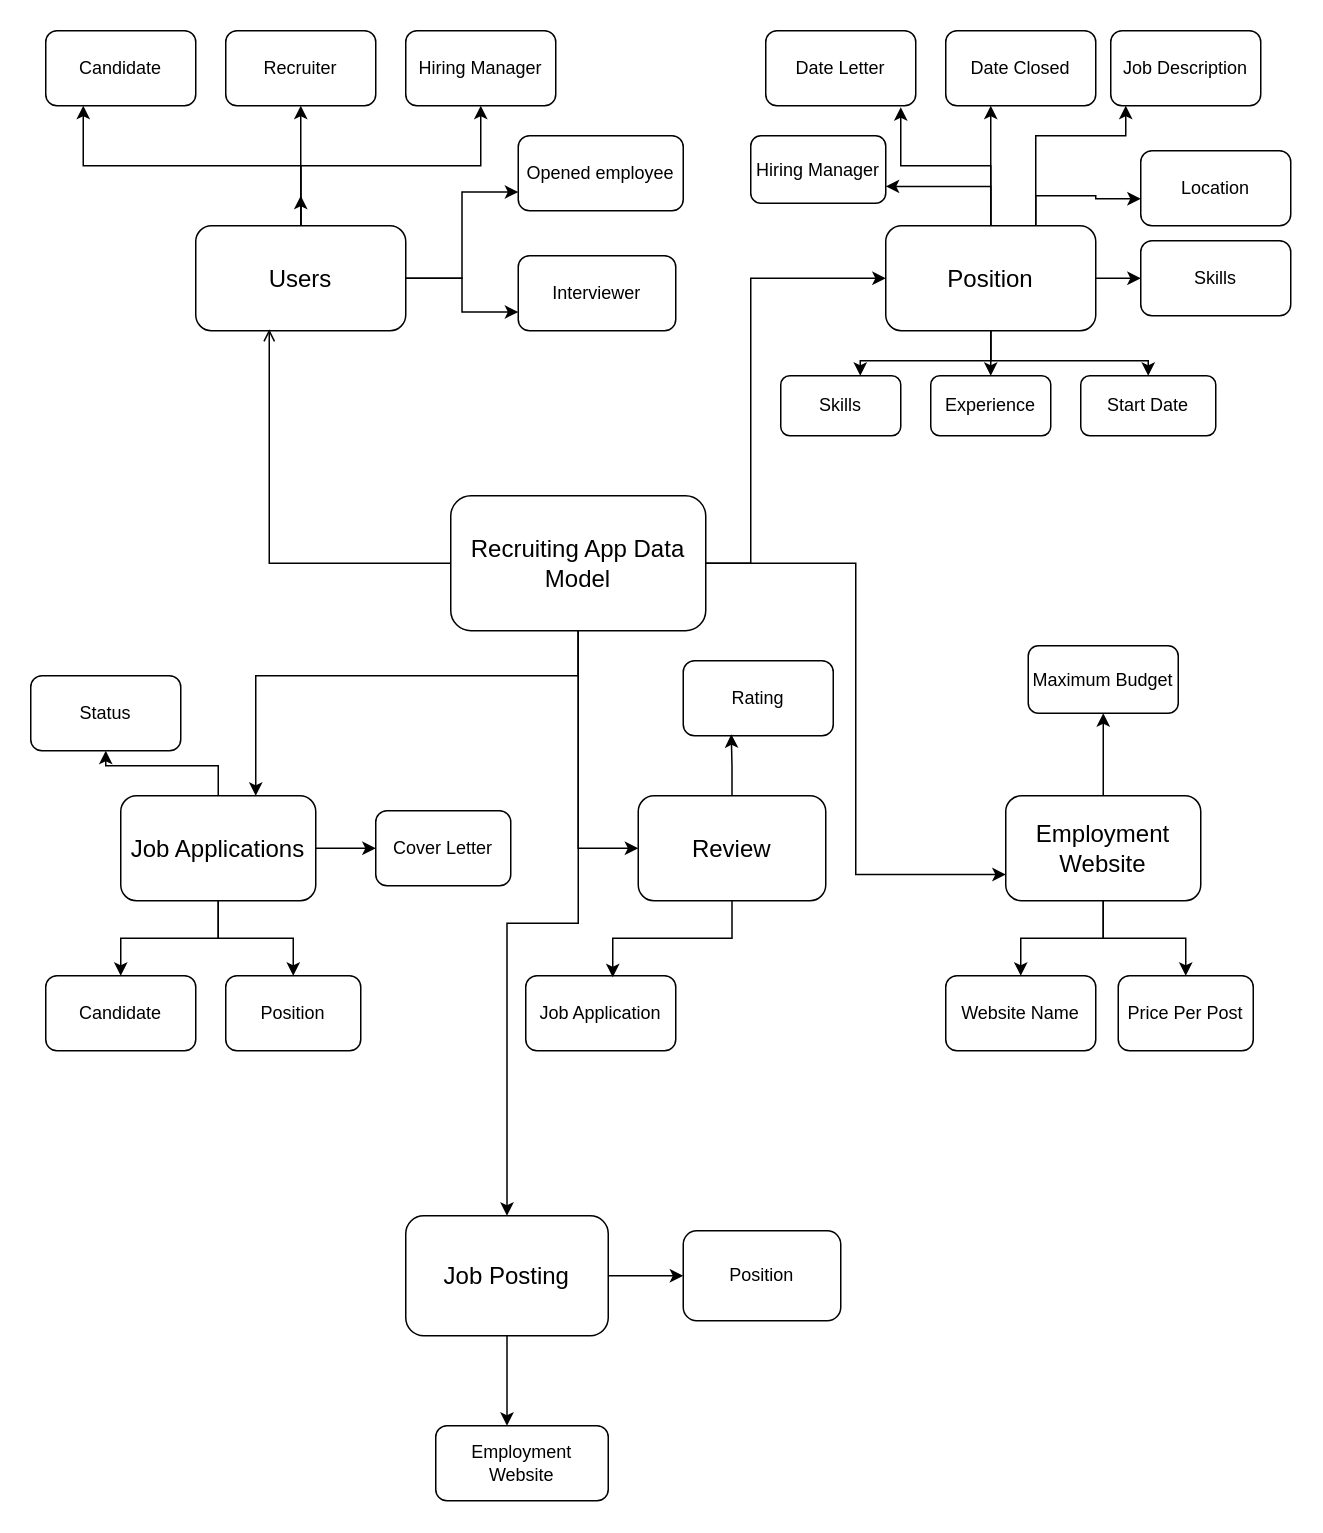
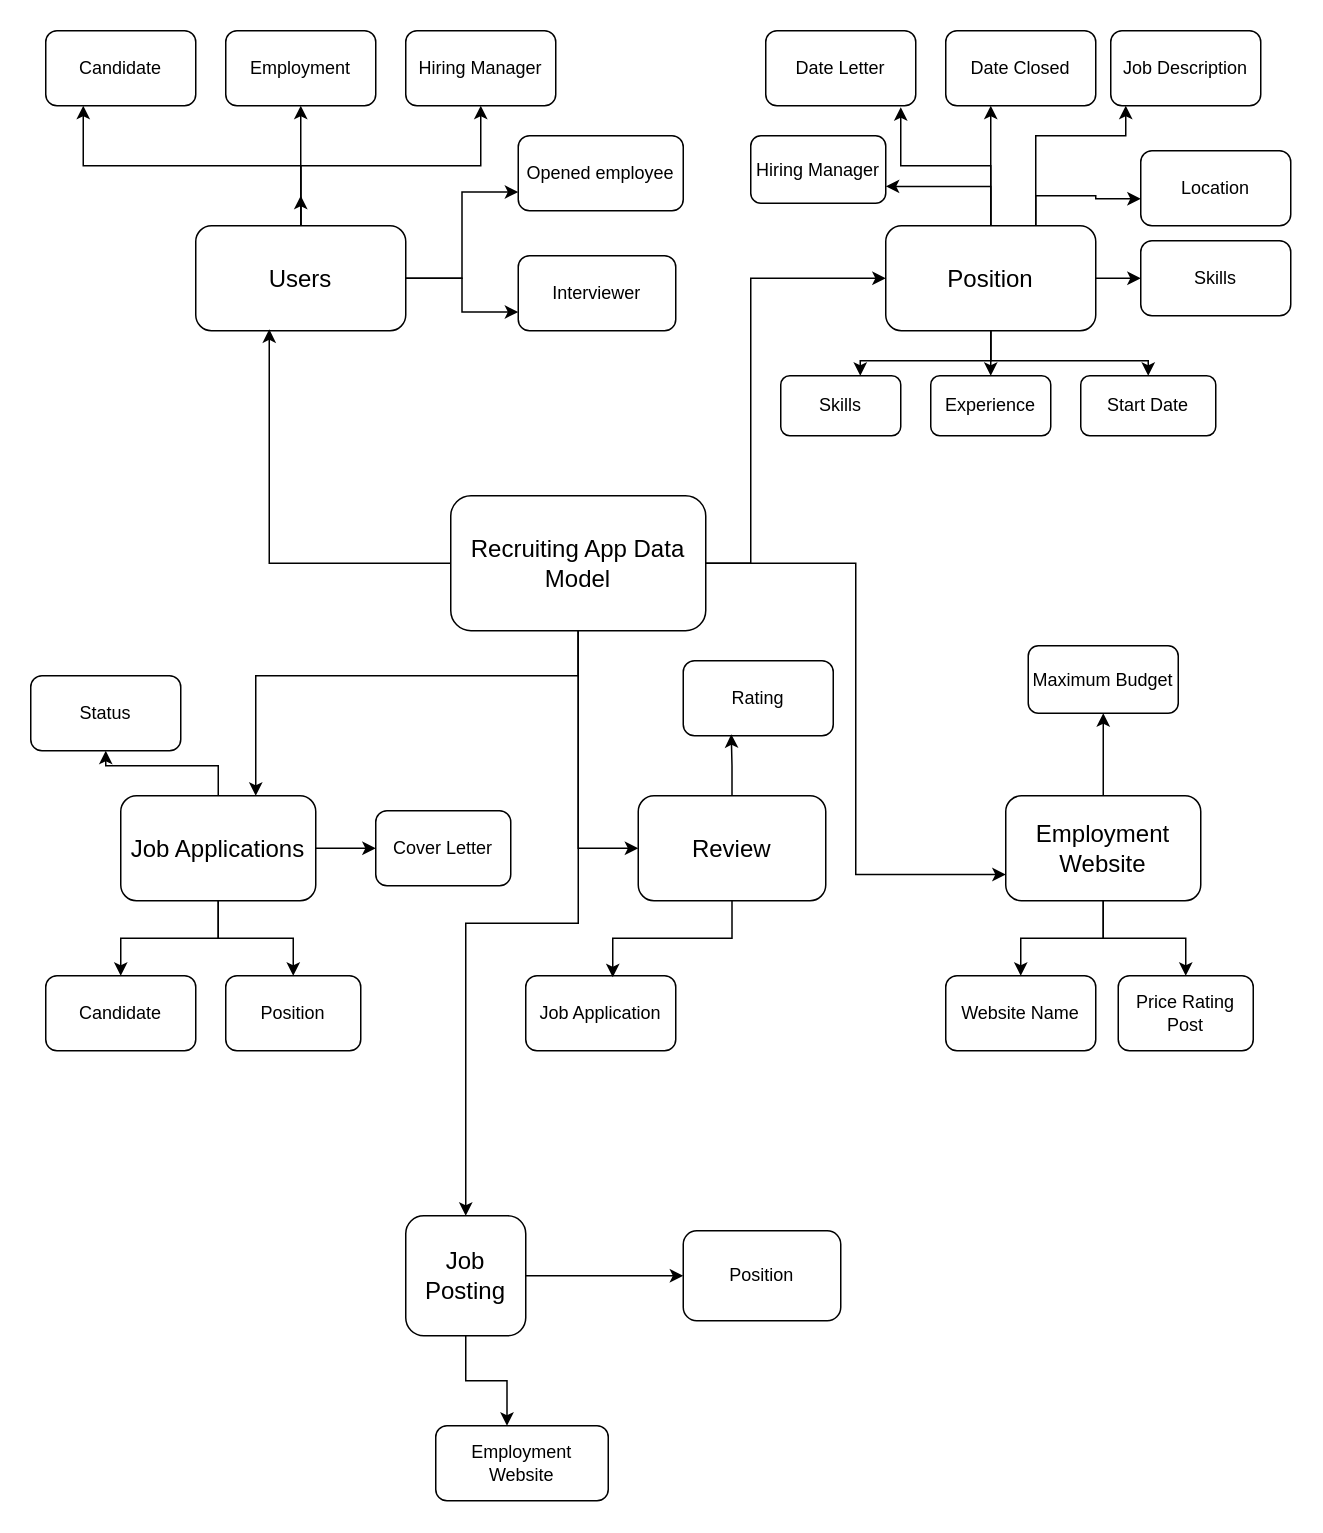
node "Recruiter": label "Recruiter" -> "Employment"
edge "Recruiting App Data Model" -> "Users": arrowhead open -> classic
node "Price Per Post": label "Price Per Post" -> "Price Rating Post"
node "Job Posting": size 203x120 -> 120x120
